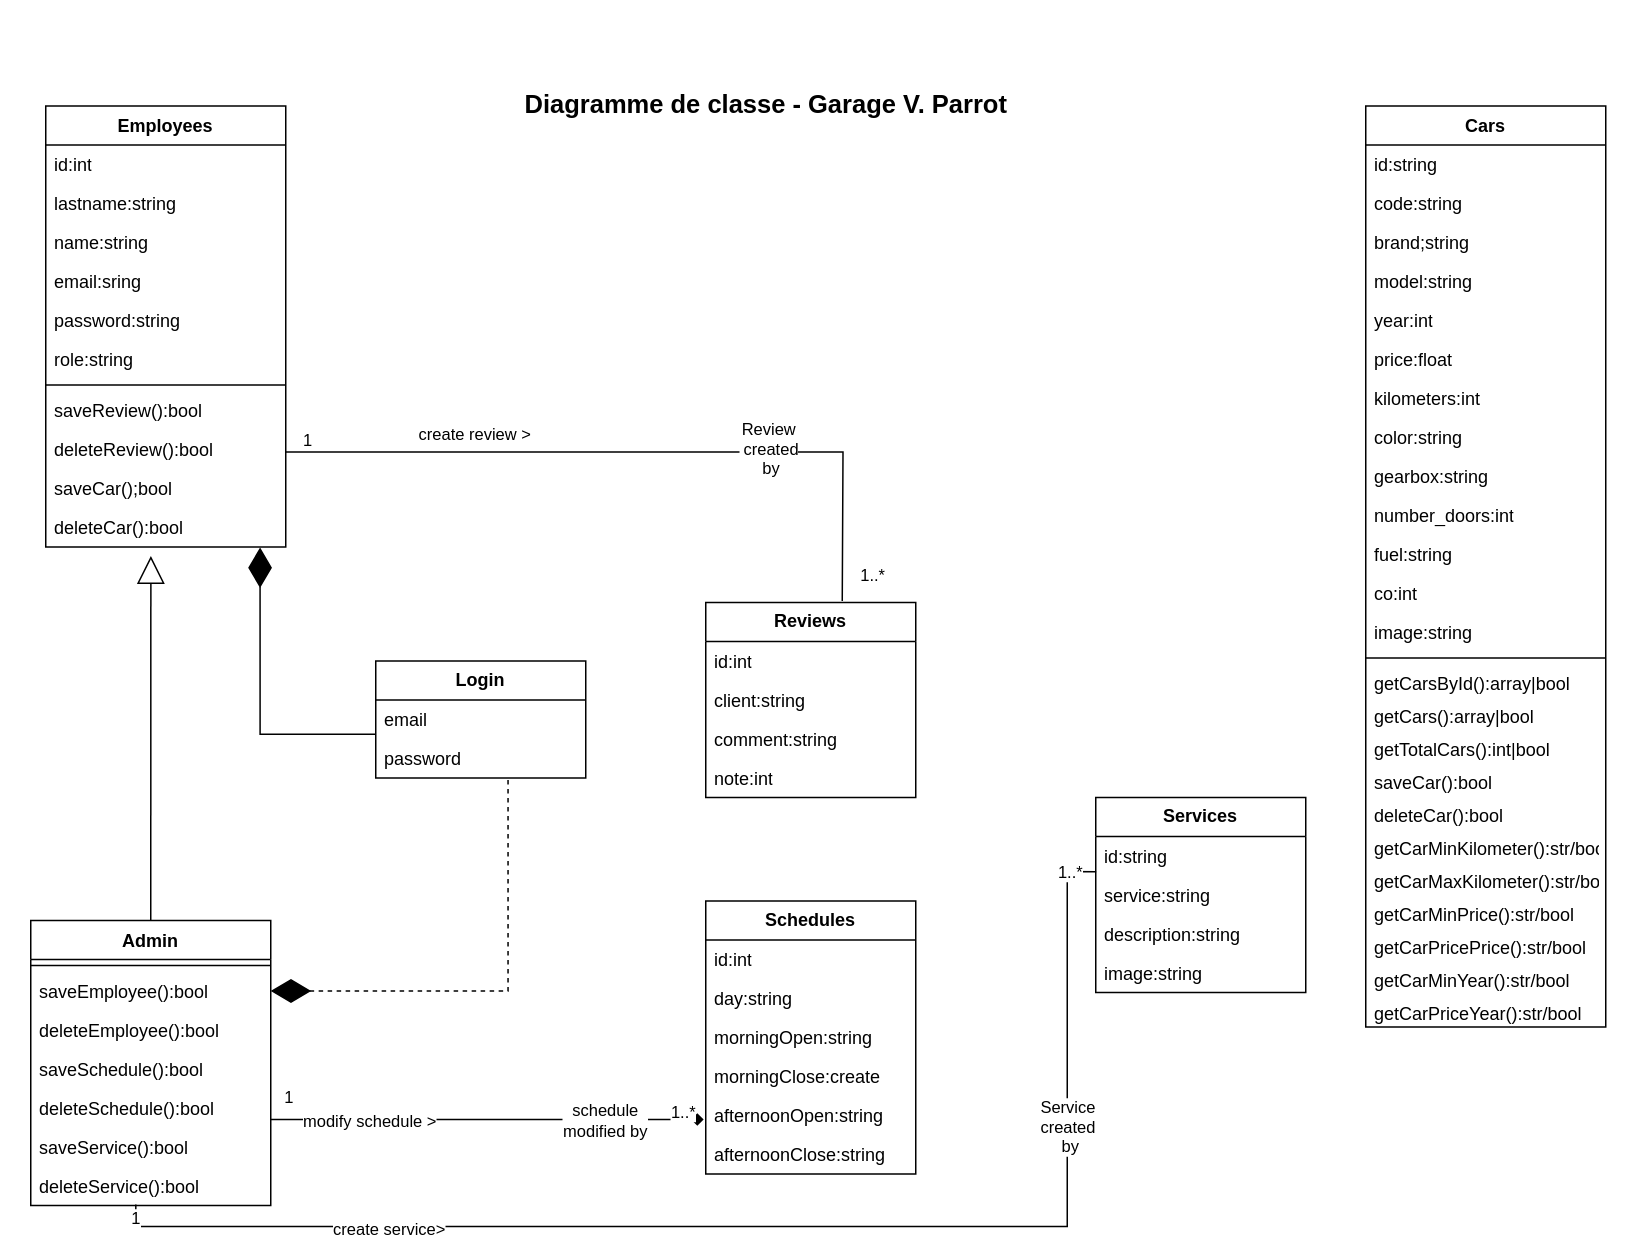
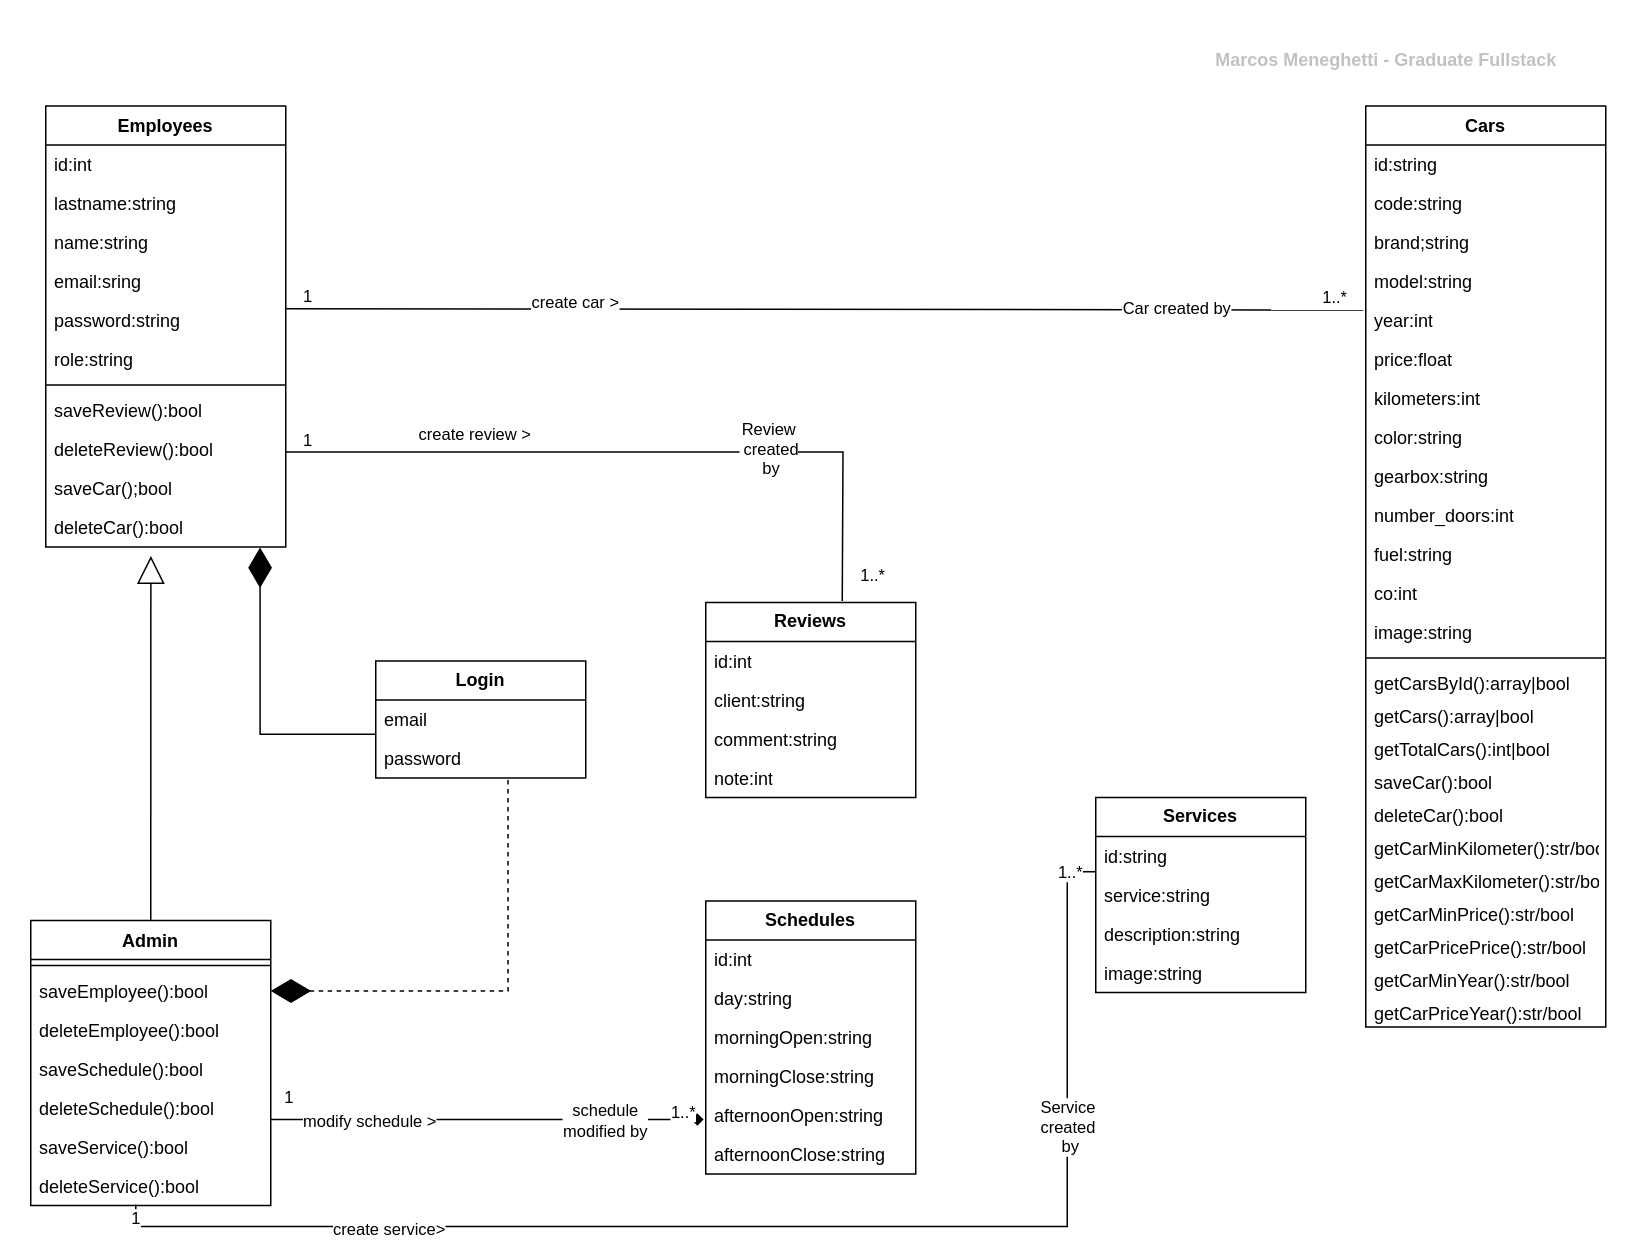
node "Marcos Meneghetti - Graduate Fullstack": added
node "Diagramme de classe - Garage V. Parrot": removed
edge "password:string" -- "year:int": added, labels "1", "create car >", "Car created by", "1..*"
node "morningClose:create": label "morningClose:create" -> "morningClose:string"
